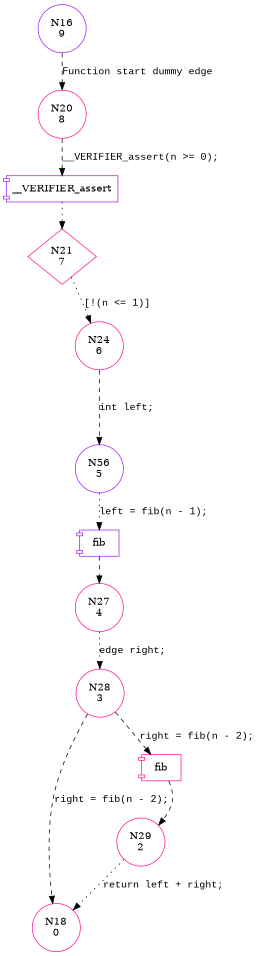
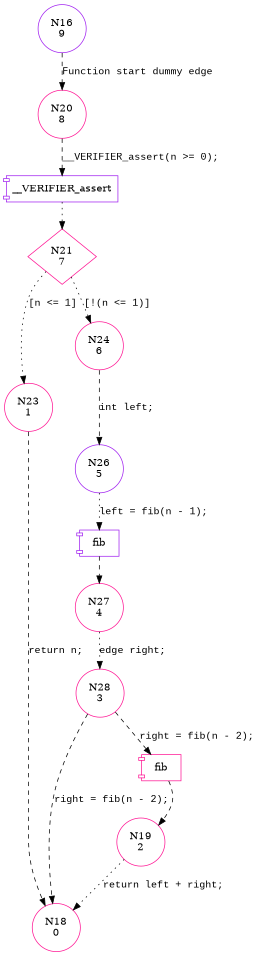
node "N23 1": added
node "N56 5": label "N56 5" -> "N26 5"
node "N29 2": label "N29 2" -> "N19 2"
